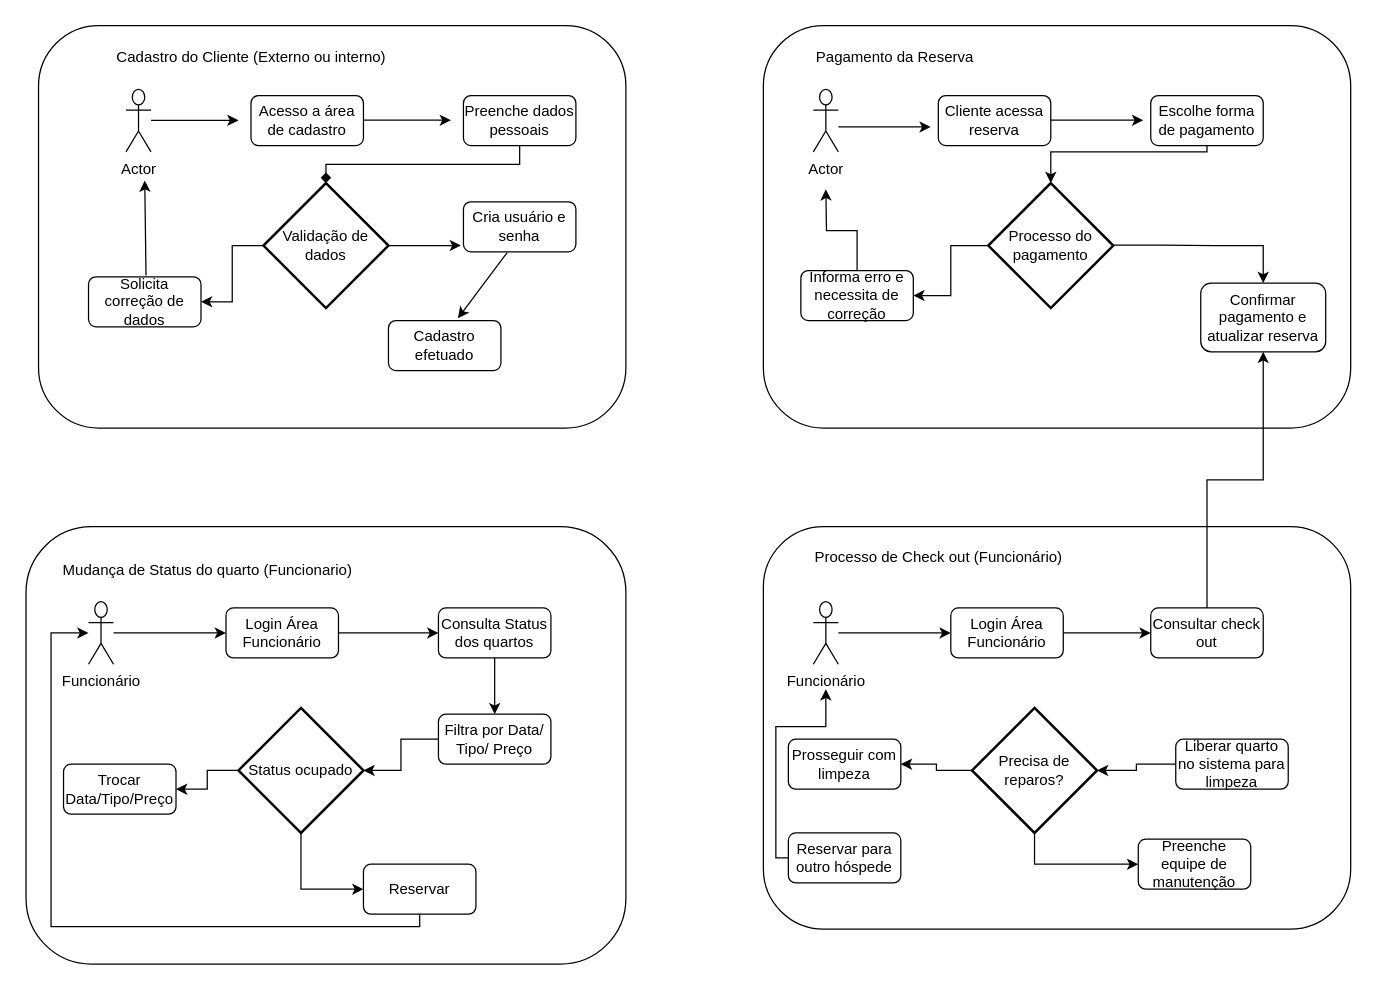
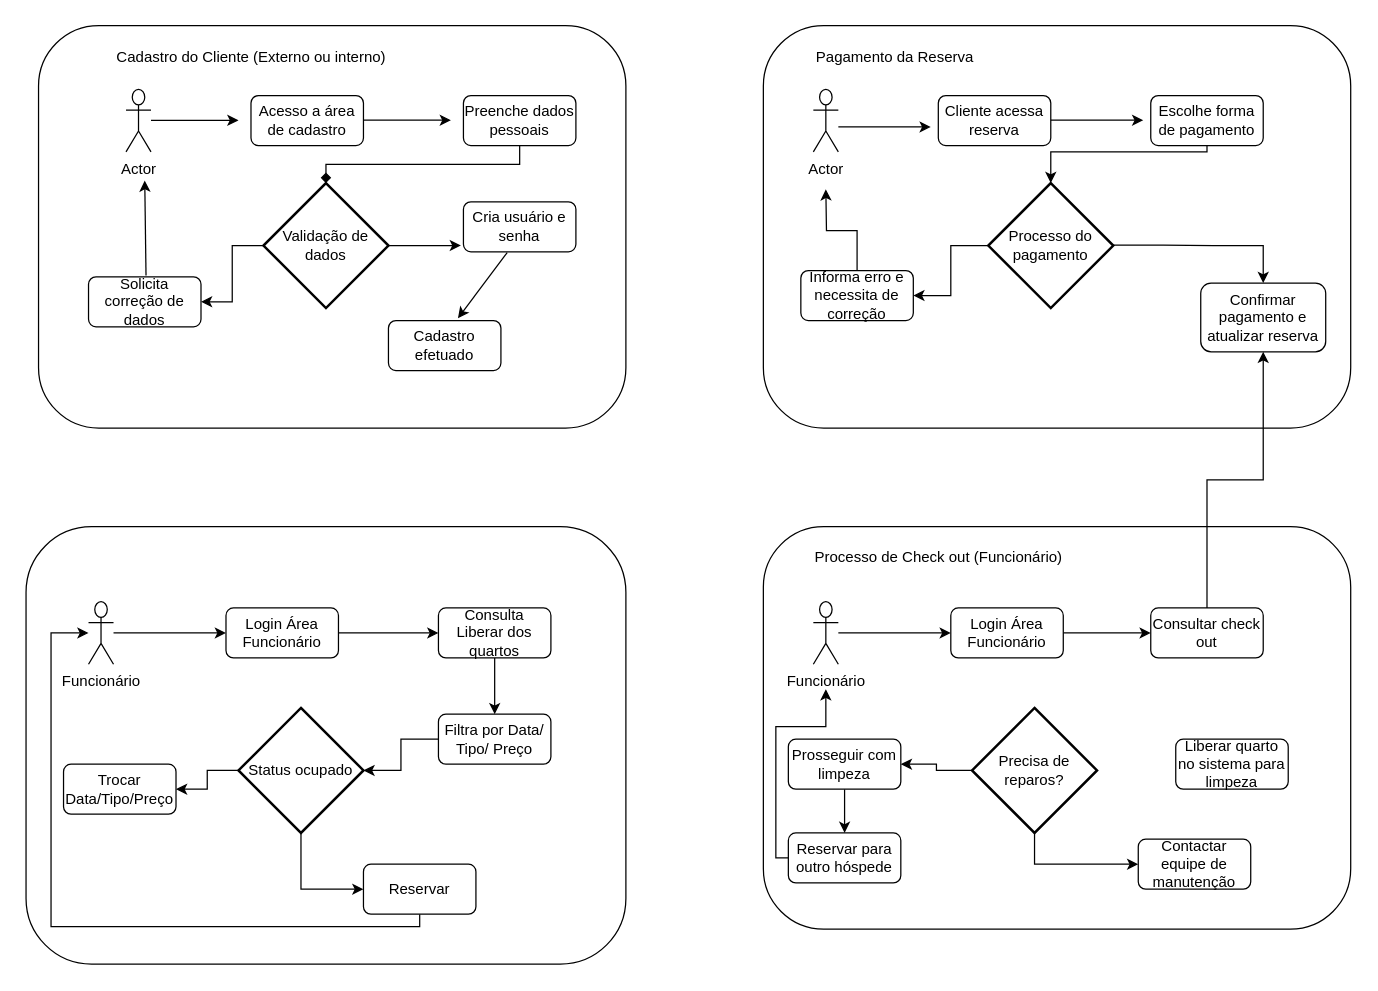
node "Mudança de Status do quarto (Funcionario)": removed
node "Consulta Status dos quartos": label "Consulta Status dos quartos" -> "Consulta Liberar dos quartos"
edge "Liberar quarto no sistema para limpeza" -> "Precisa de reparos?": removed
edge "Prosseguir com limpeza" -> "Reservar para outro hóspede": added
node "Preenche equipe de manutenção": label "Preenche equipe de manutenção" -> "Contactar equipe de manutenção"
